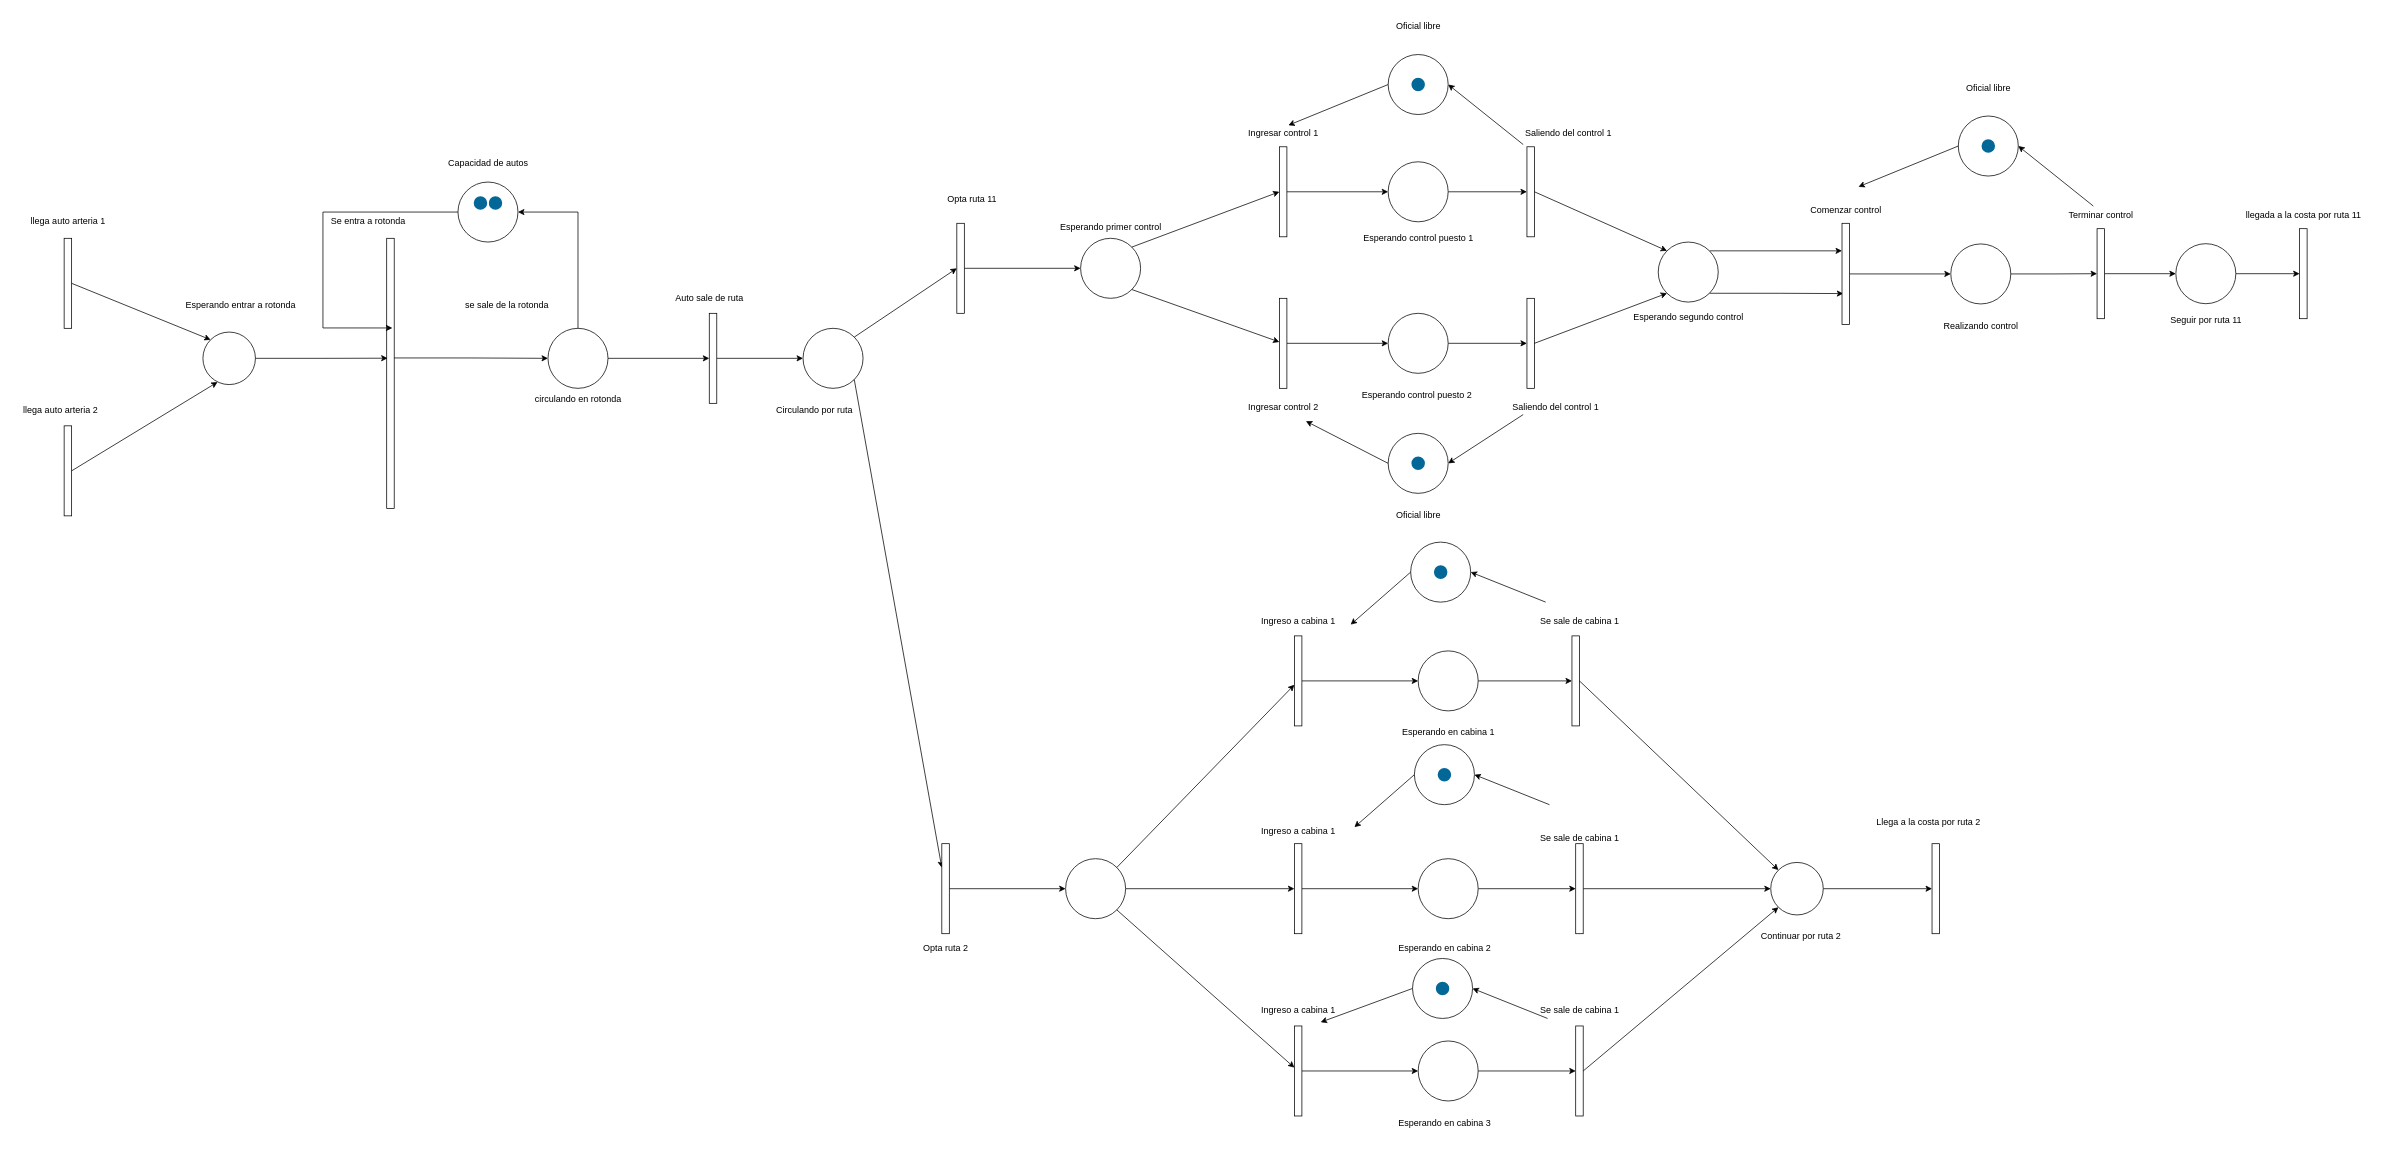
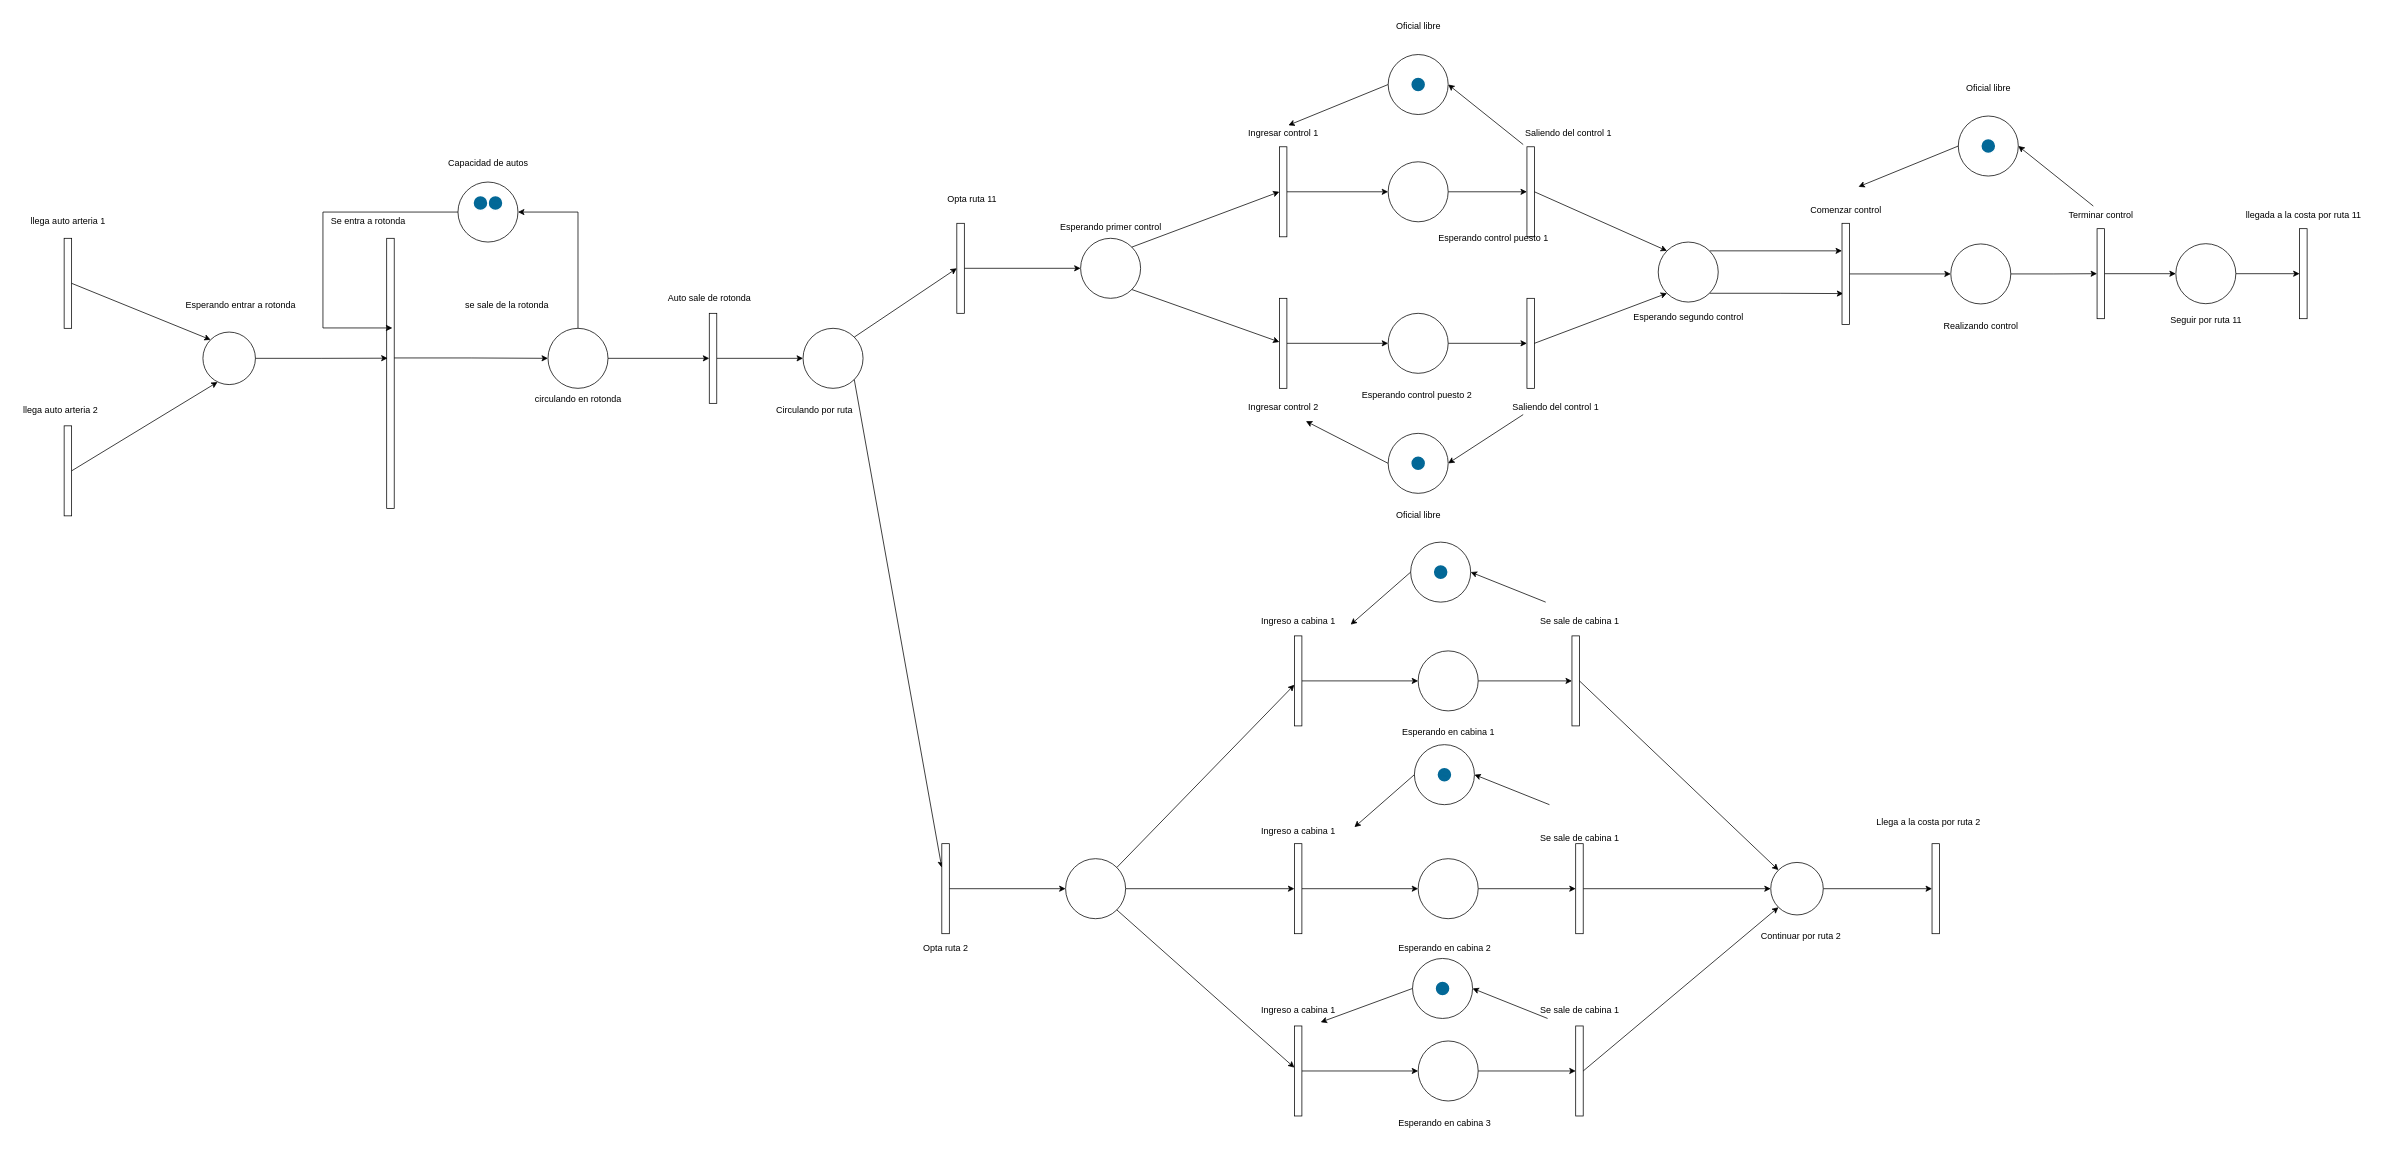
node "Esperando control puesto 1": moved (1418, 238) -> (1493, 238)
node "Auto sale de ruta": label "Auto sale de ruta" -> "Auto sale de rotonda"
